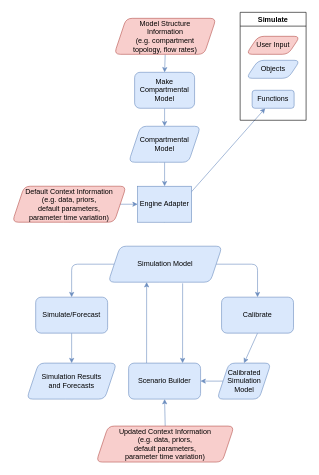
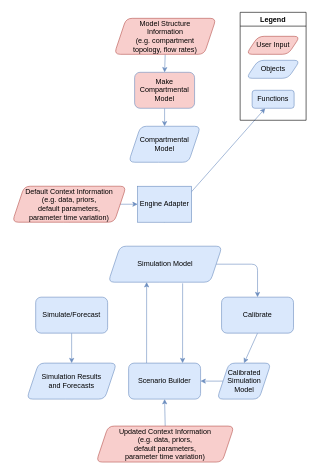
node "Simulate": label "Simulate" -> "Legend"
node "Make Compartmental Model": fillcolor #dae8fc -> #f8cecc
edge "Compartmental Model" -> "Engine Adapter": removed
edge "Simulation Model" -> "Simulate/Forecast": removed
